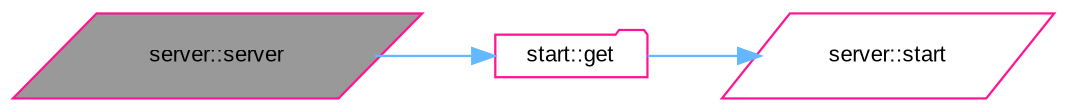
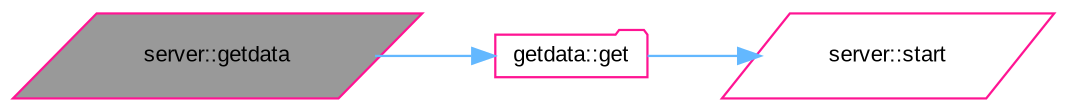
node "server::server": label "server::server" -> "server::getdata"
node "start::get": label "start::get" -> "getdata::get"
